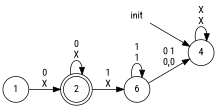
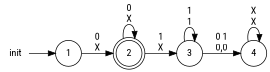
edge "init" -> "4": now "init" -> "1"
node "6": label "6" -> "3"
